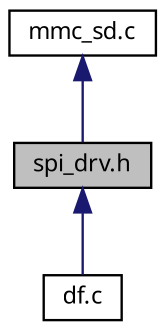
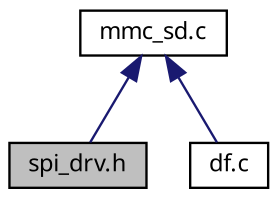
edge "df.c" -> "spi_drv.h": now "df.c" -> "mmc_sd.c"
